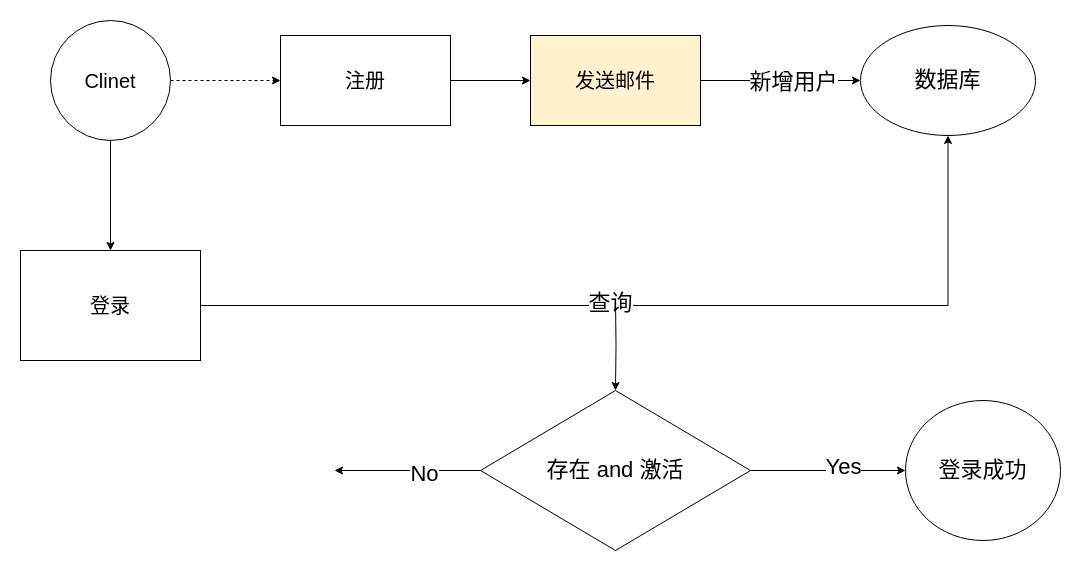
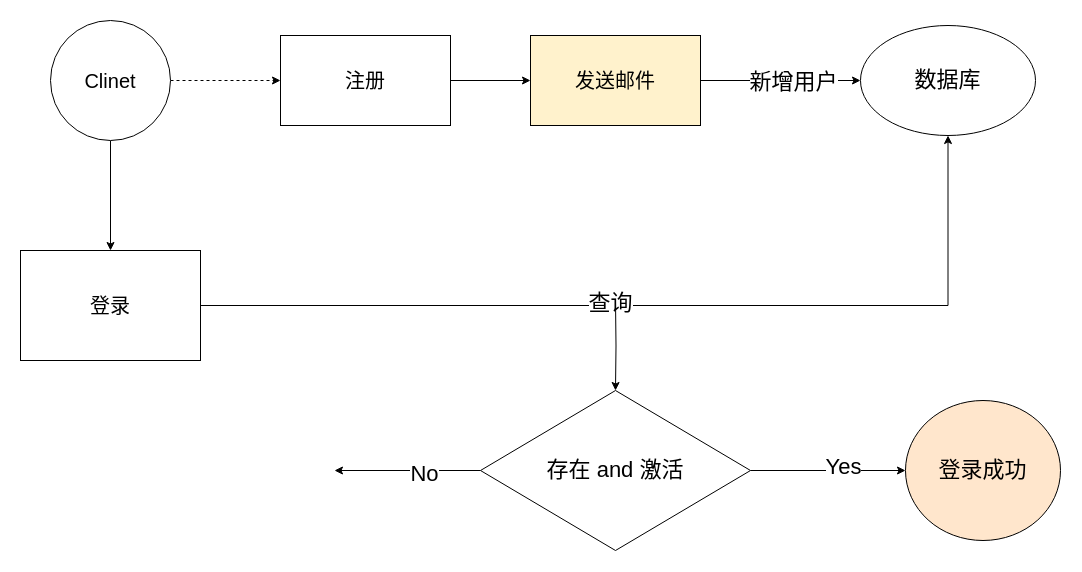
node "登录成功": fillcolor #ffffff -> #ffe6cc
